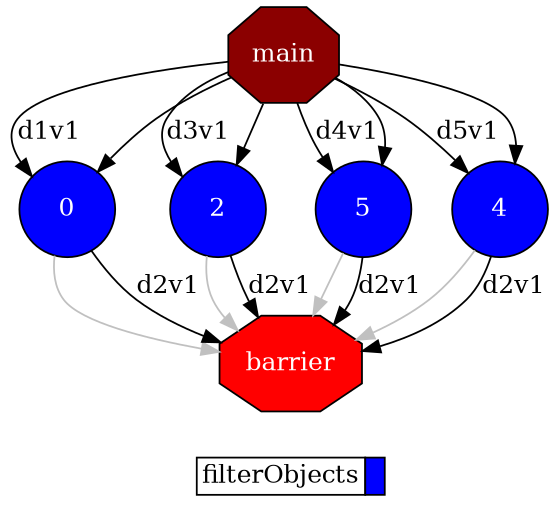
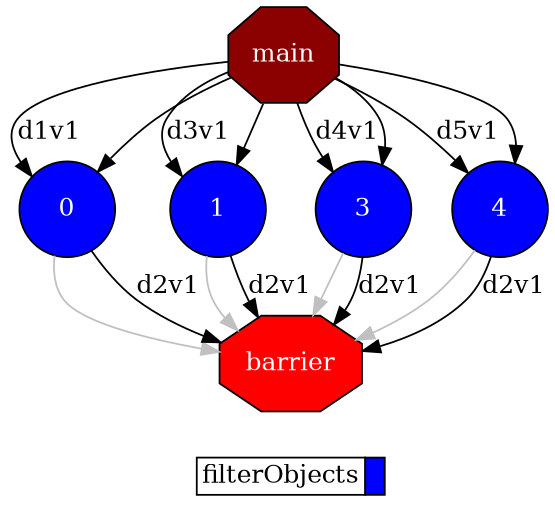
node "2": label "2" -> "1"
node "5": label "5" -> "3"
